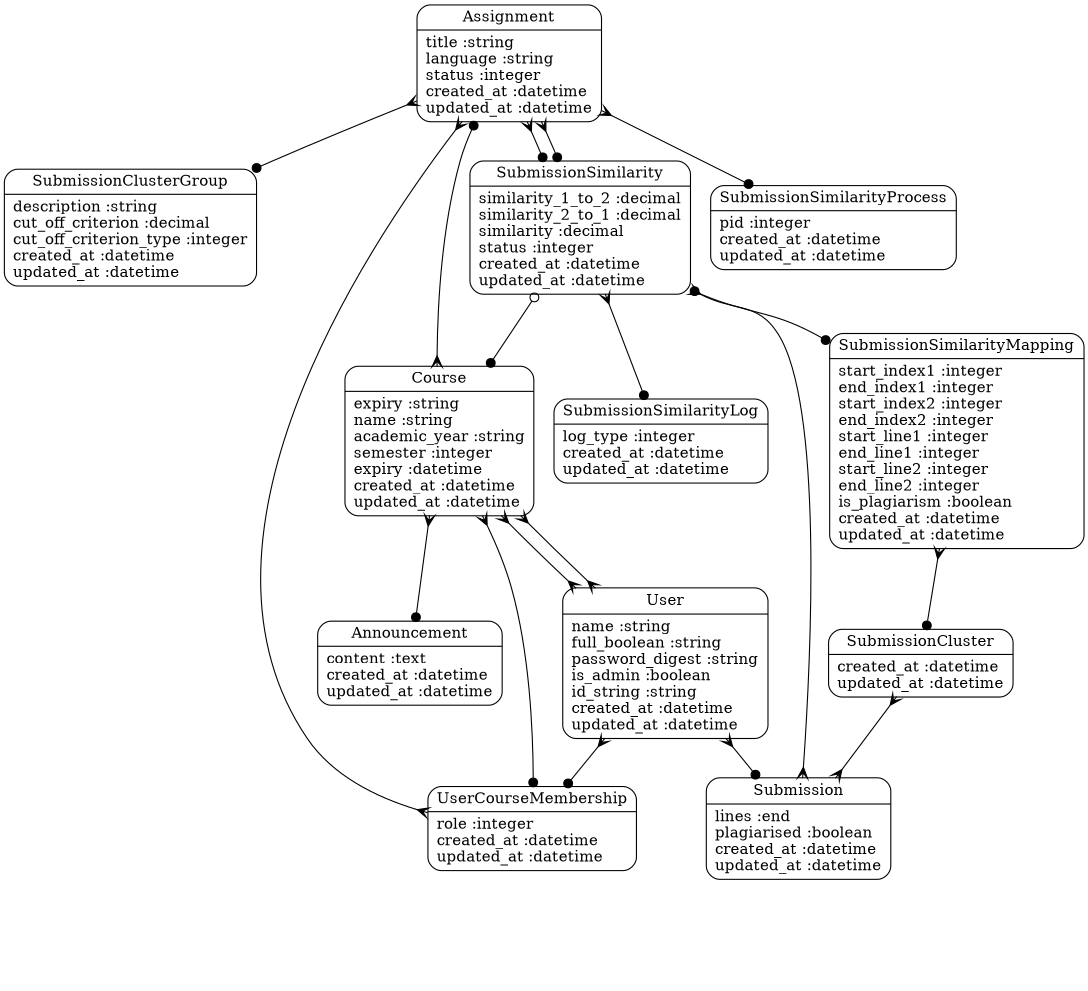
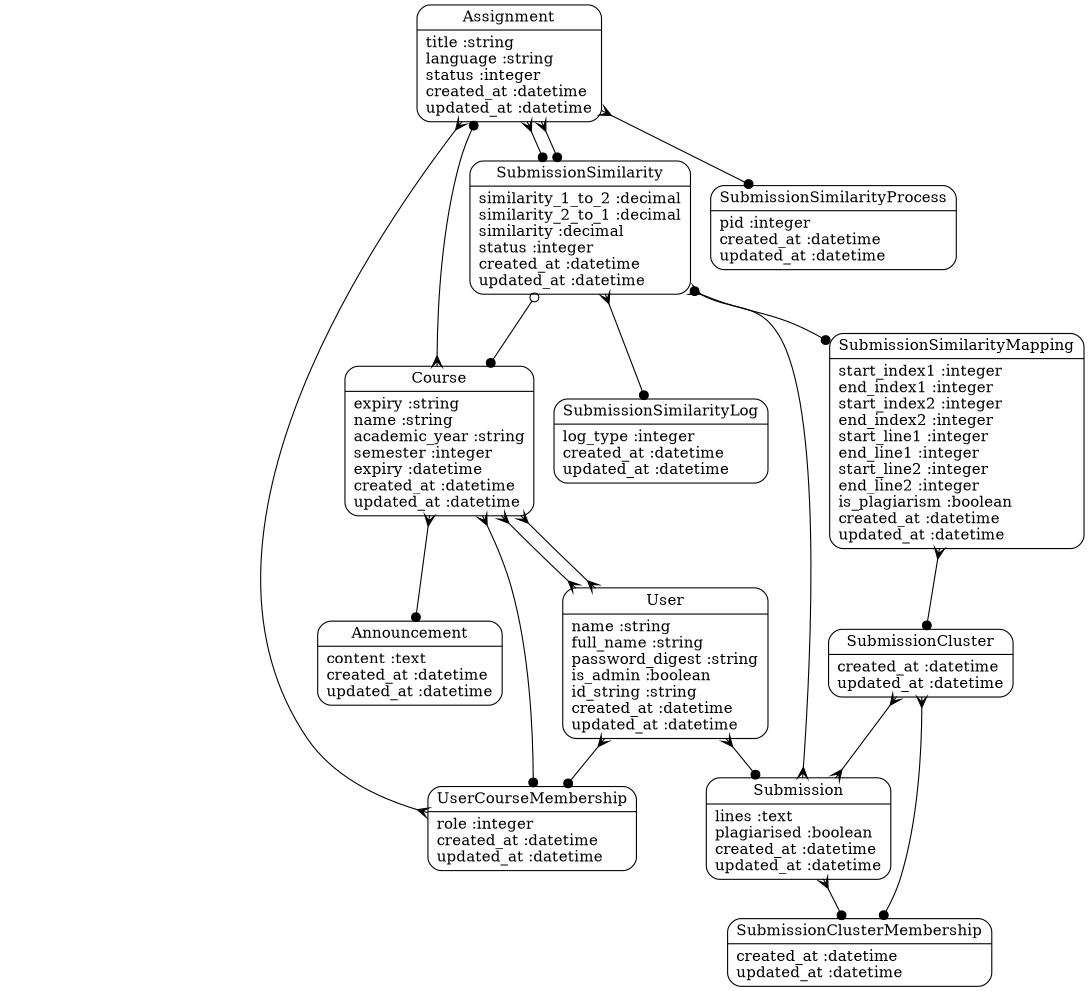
node "SubmissionClusterGroup": removed
node "User": text "full_boolean :string" -> "full_name :string"
node "Submission": text "lines :end" -> "lines :text"
node "SubmissionClusterMembership": added
